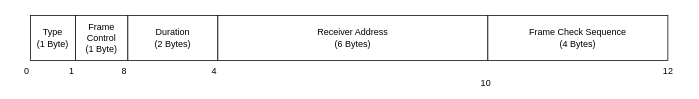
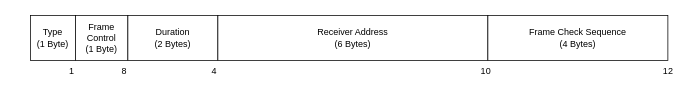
node "0": removed
node "10": moved (486, 83) -> (486, 72)
